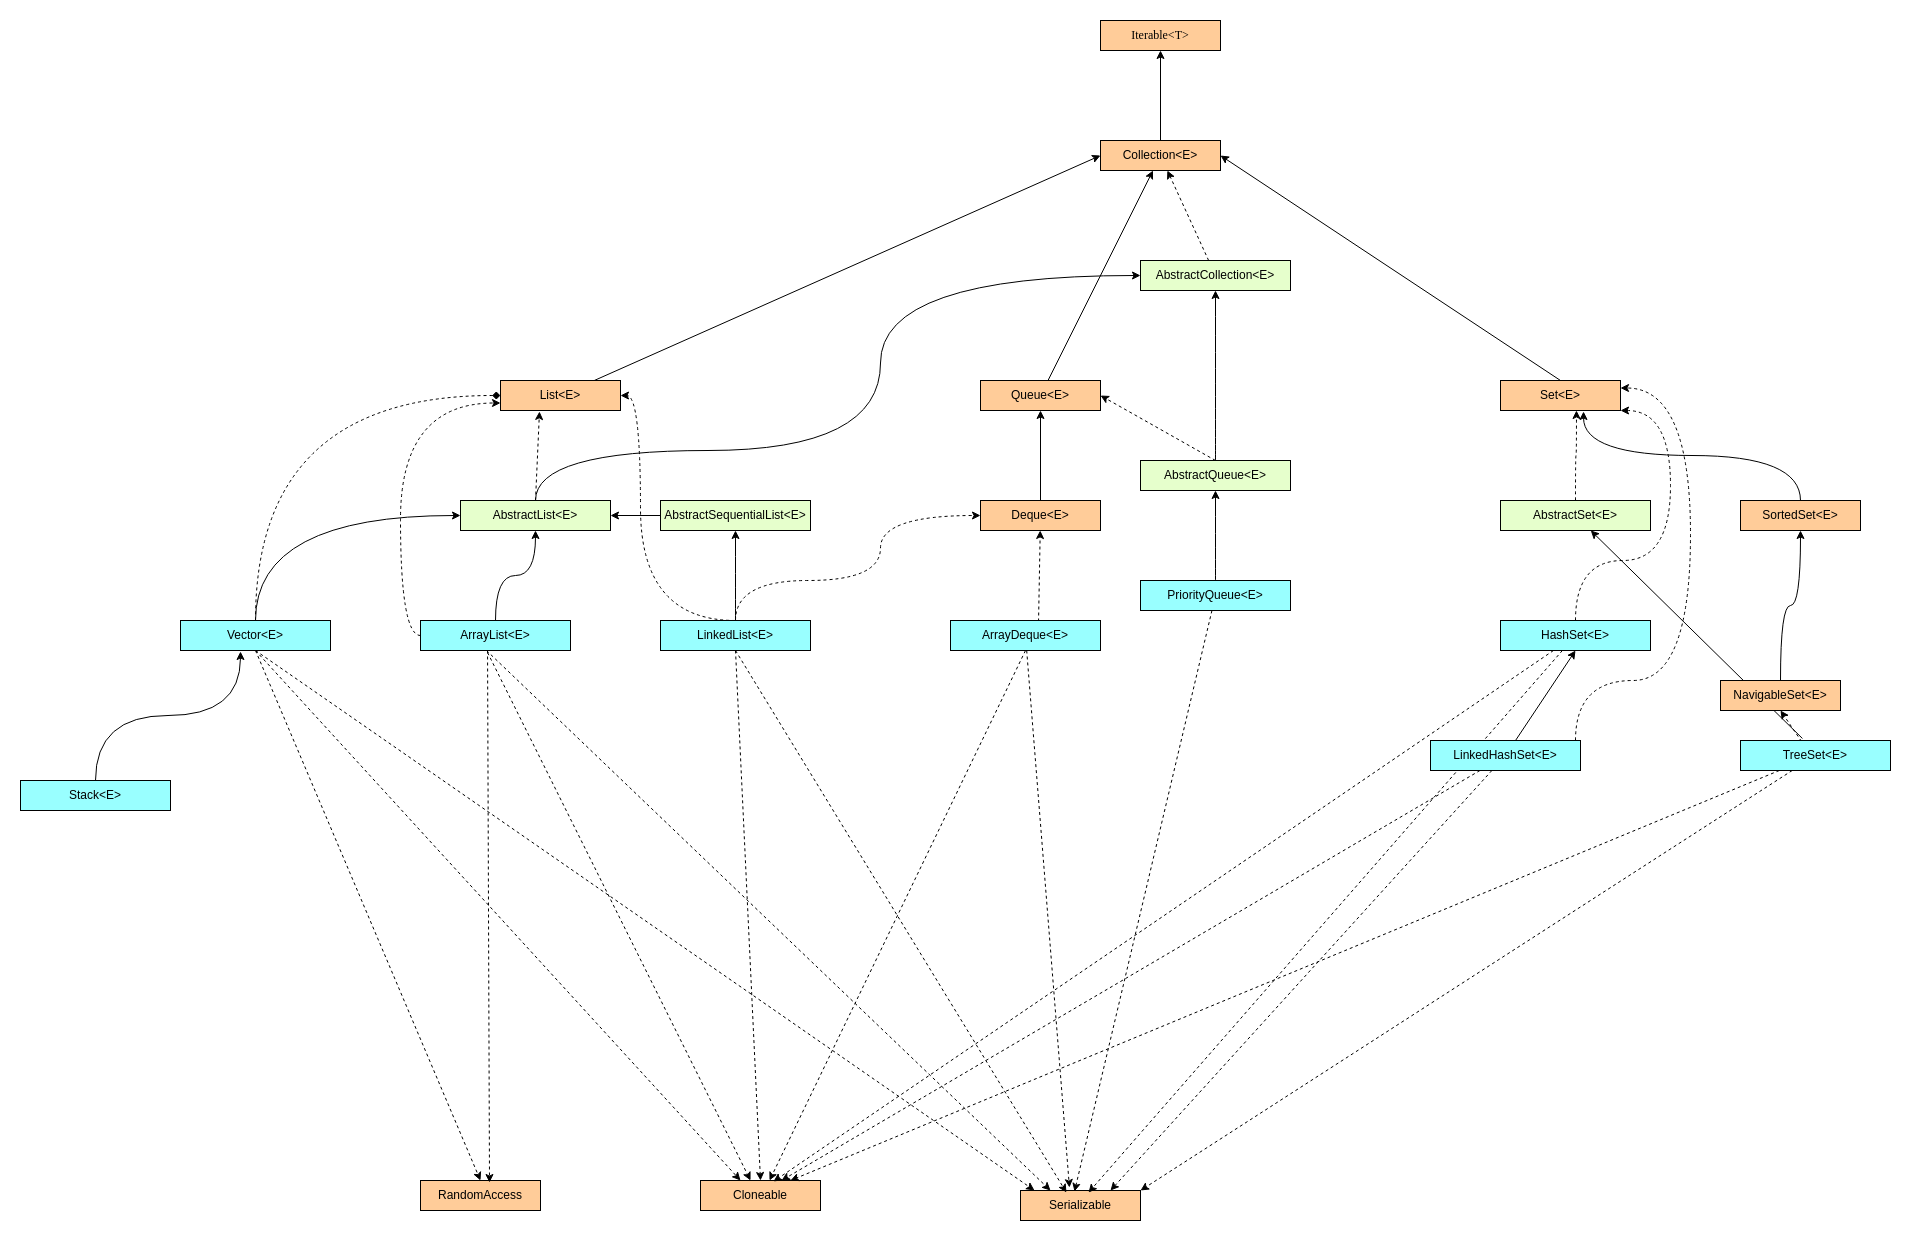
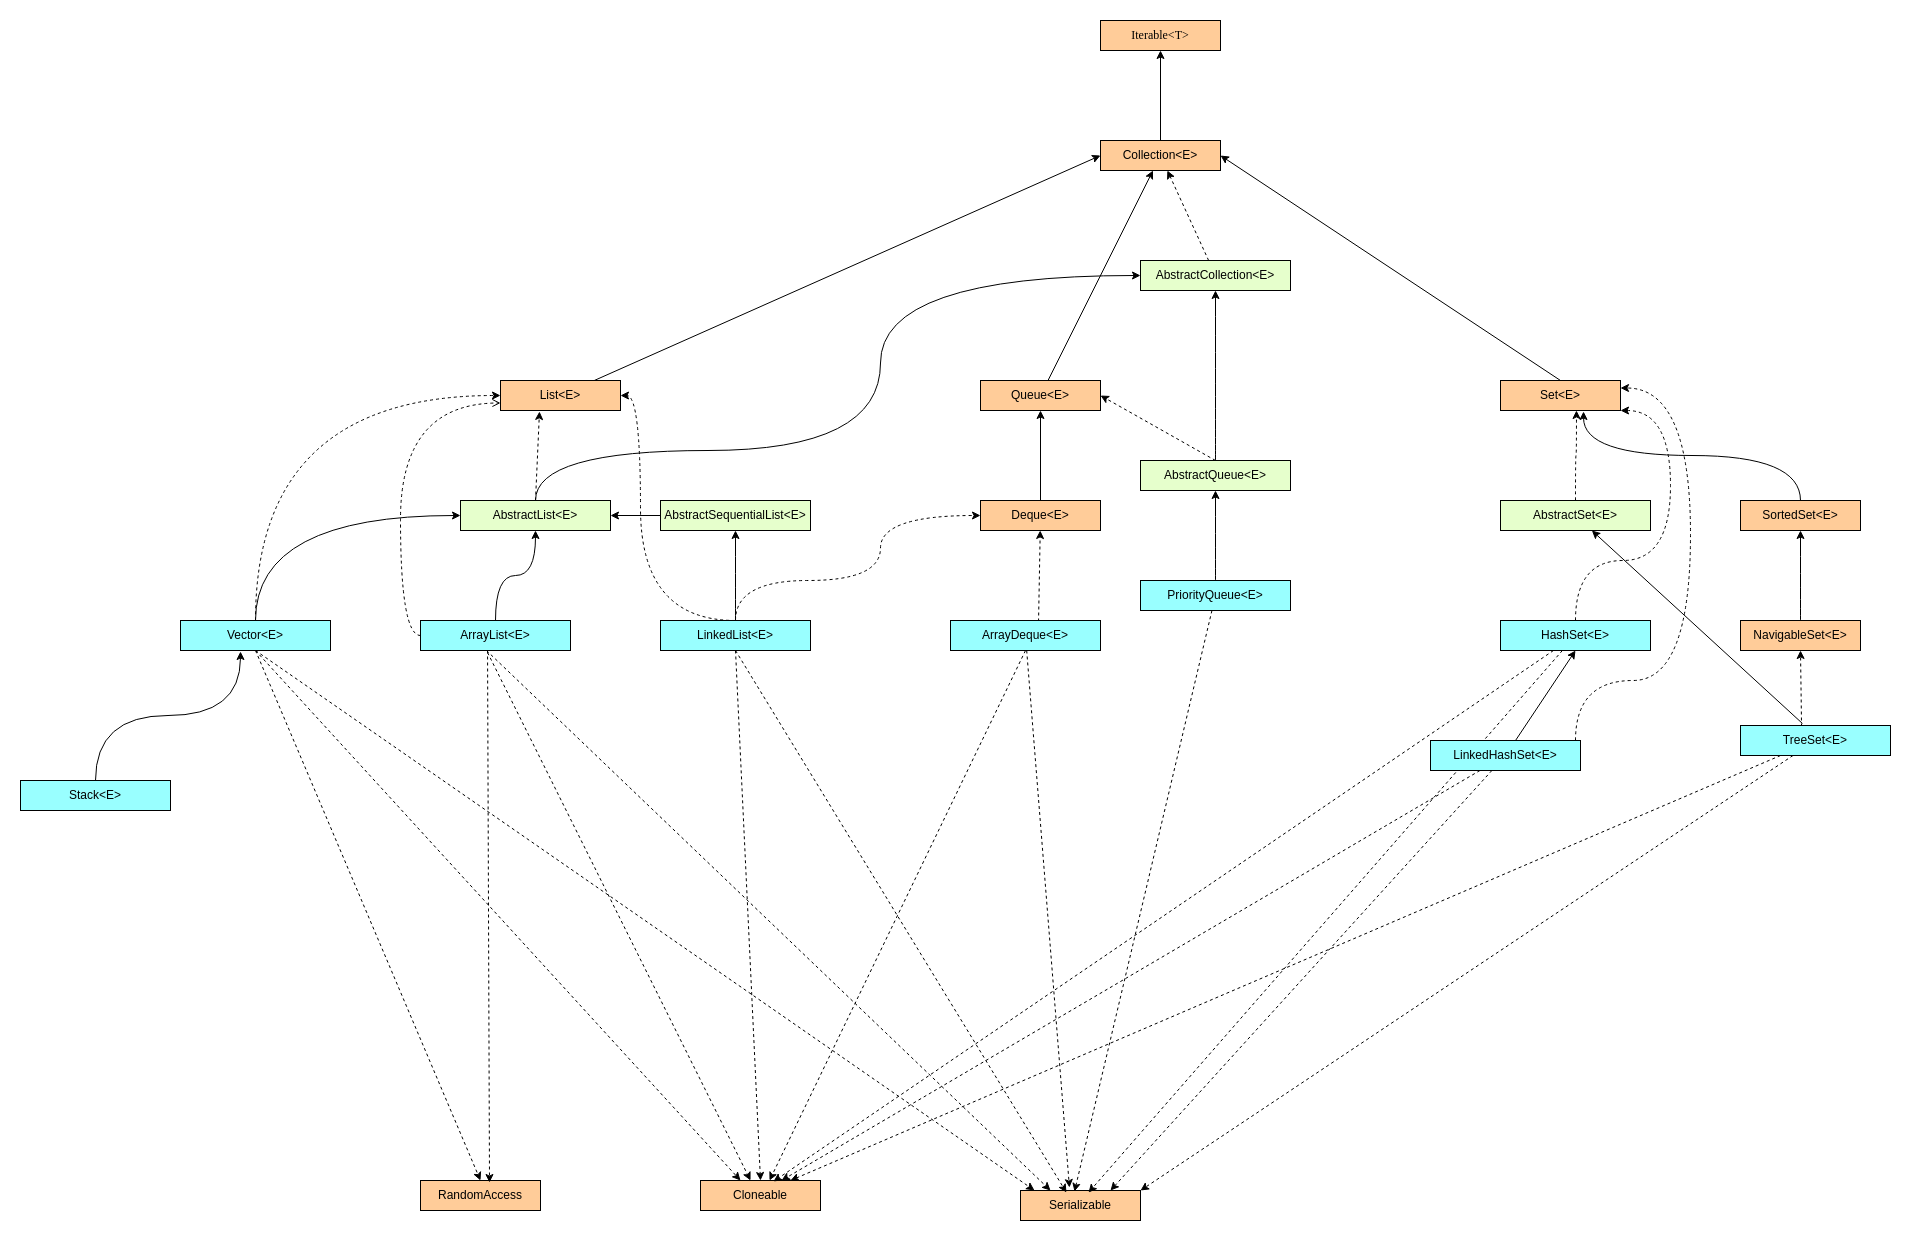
edge "Vector<E>" -> "List<E>": arrowhead diamond -> classic
edge "ArrayList<E>" -> "List<E>": arrowhead classic -> open
node "NavigableSet<E>": moved (1781, 696) -> (1801, 636)
node "TreeSet<E>": moved (1816, 756) -> (1816, 741)
